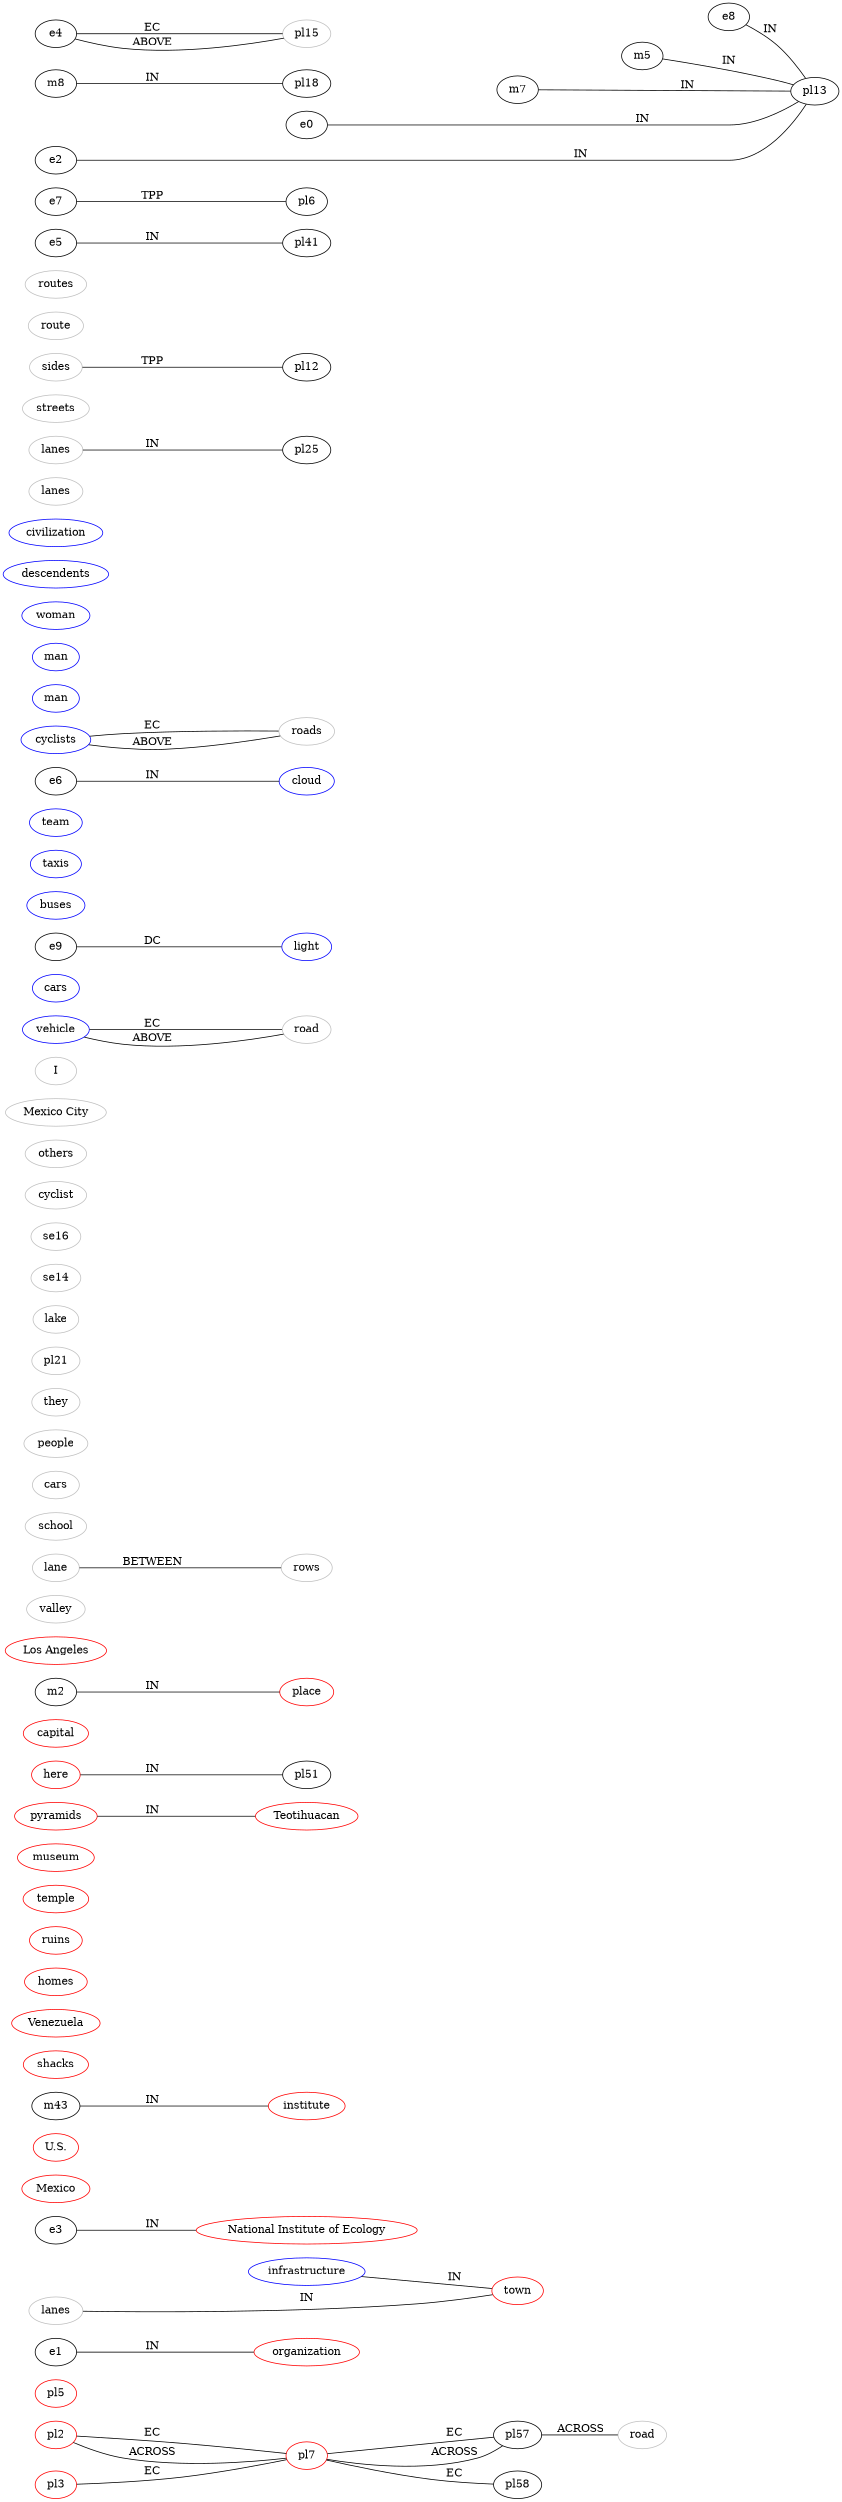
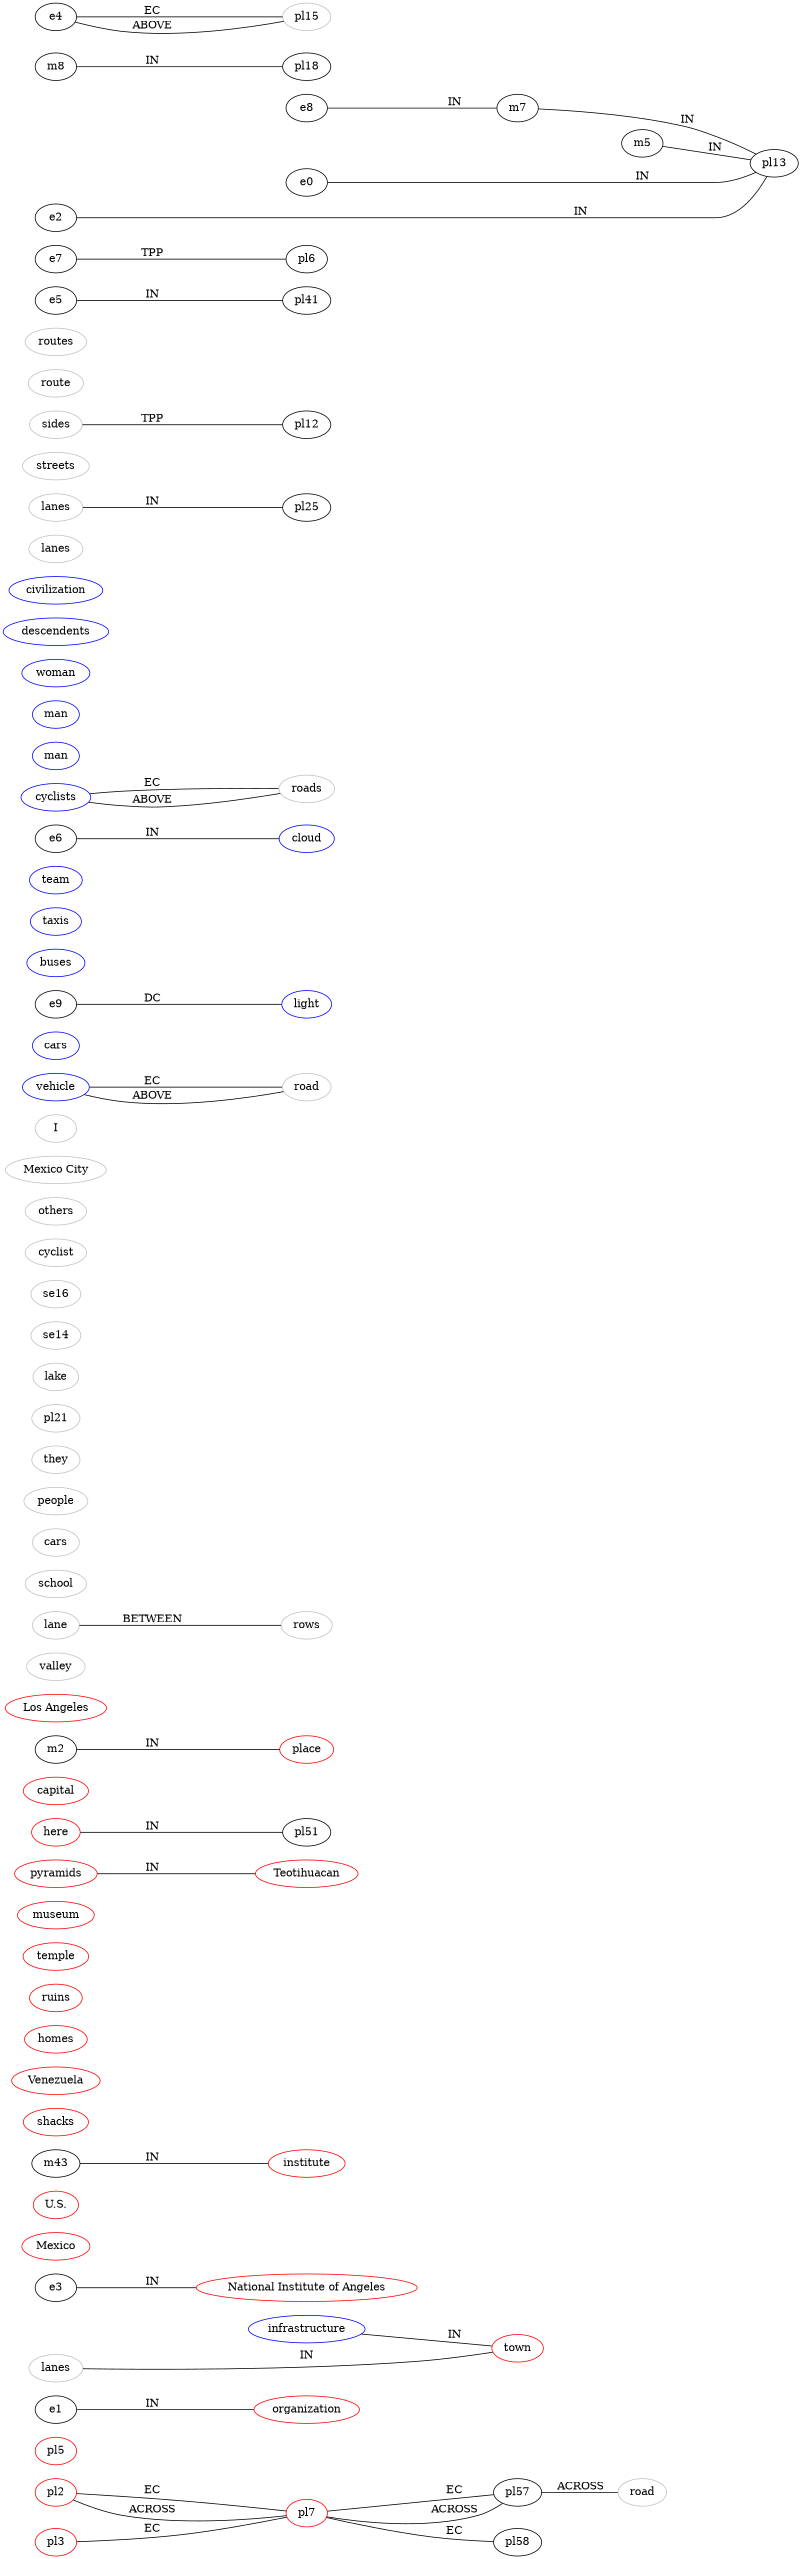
edge "e8" -- "pl13": now "e8" -- "m7"
node "National Institute of Ecology": label "National Institute of Ecology" -> "National Institute of Angeles"
